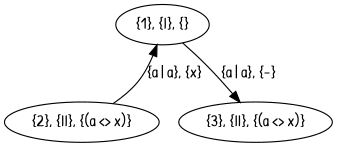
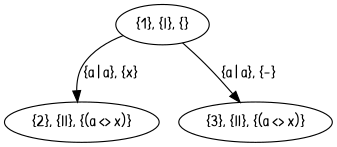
edge "{2}, {II}, {(a <> x)}" -> "{1}, {I}, {}": reversed
